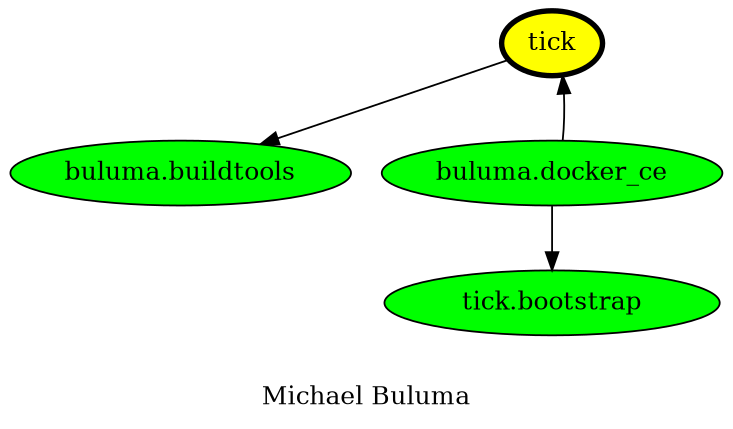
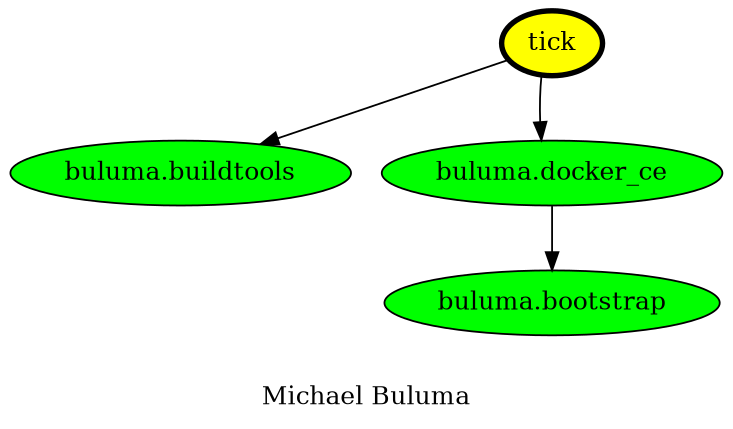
edge "buluma.docker_ce" -> "tick": reversed
node "tick.bootstrap": label "tick.bootstrap" -> "buluma.bootstrap"
